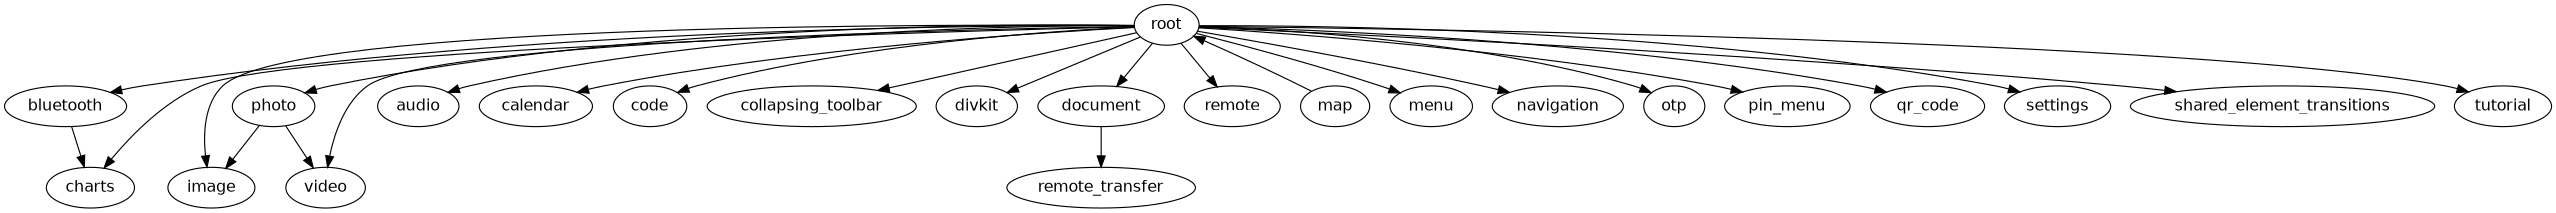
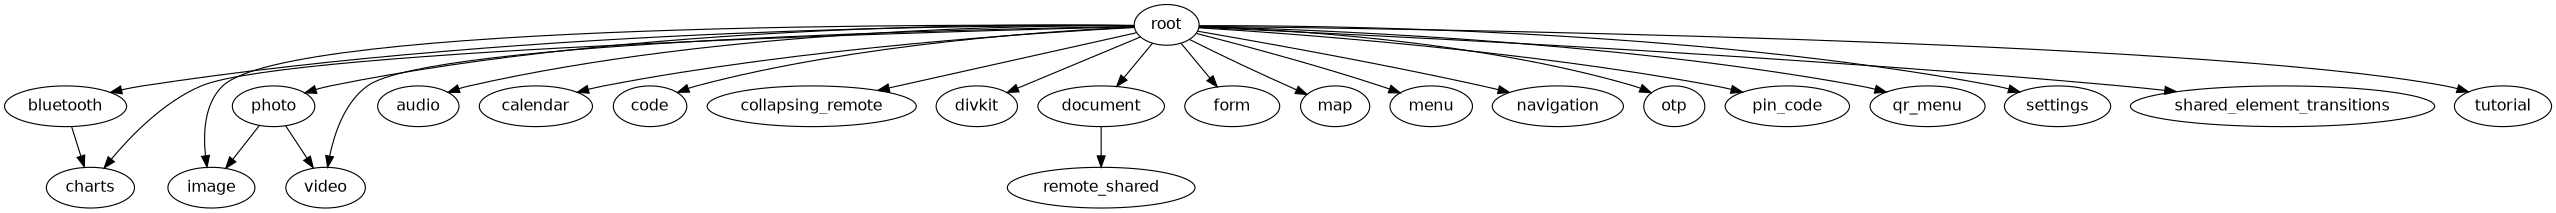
edge "map" -> "root": reversed
node "collapsing_toolbar": label "collapsing_toolbar" -> "collapsing_remote"
node "remote": label "remote" -> "form"
node "pin_menu": label "pin_menu" -> "pin_code"
node "qr_code": label "qr_code" -> "qr_menu"
node "remote_transfer": label "remote_transfer" -> "remote_shared"
